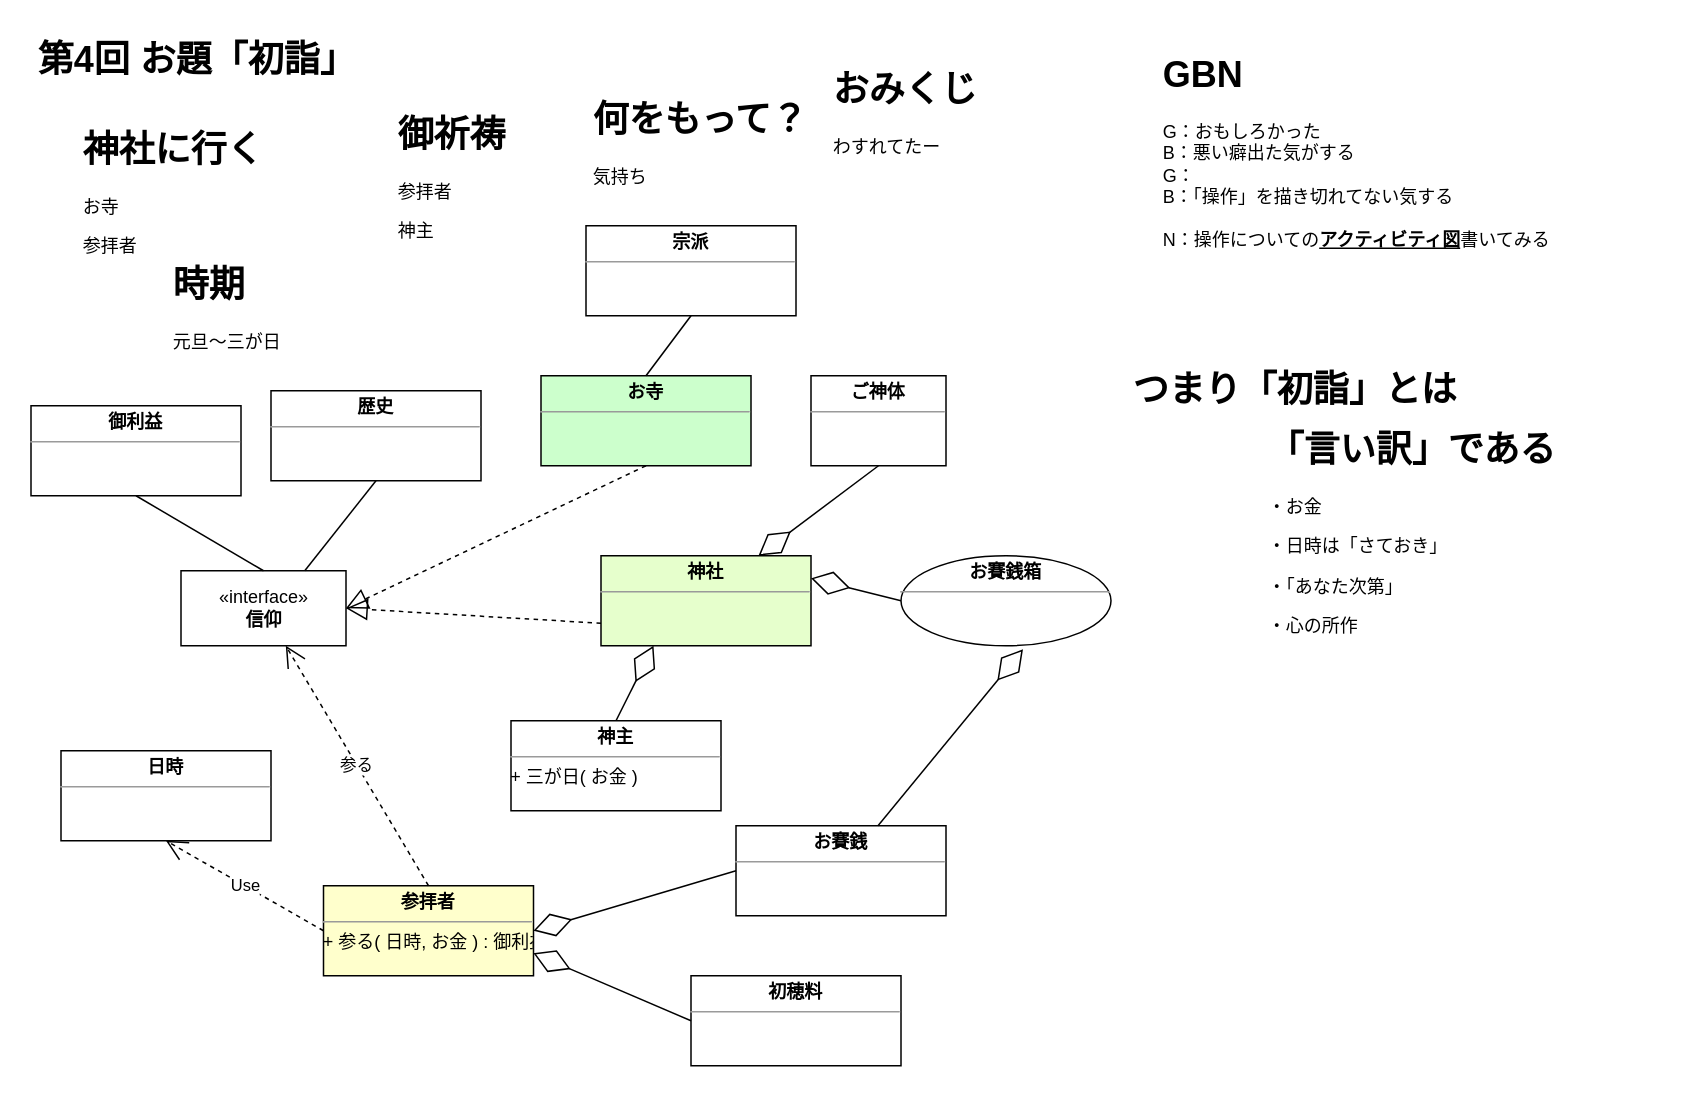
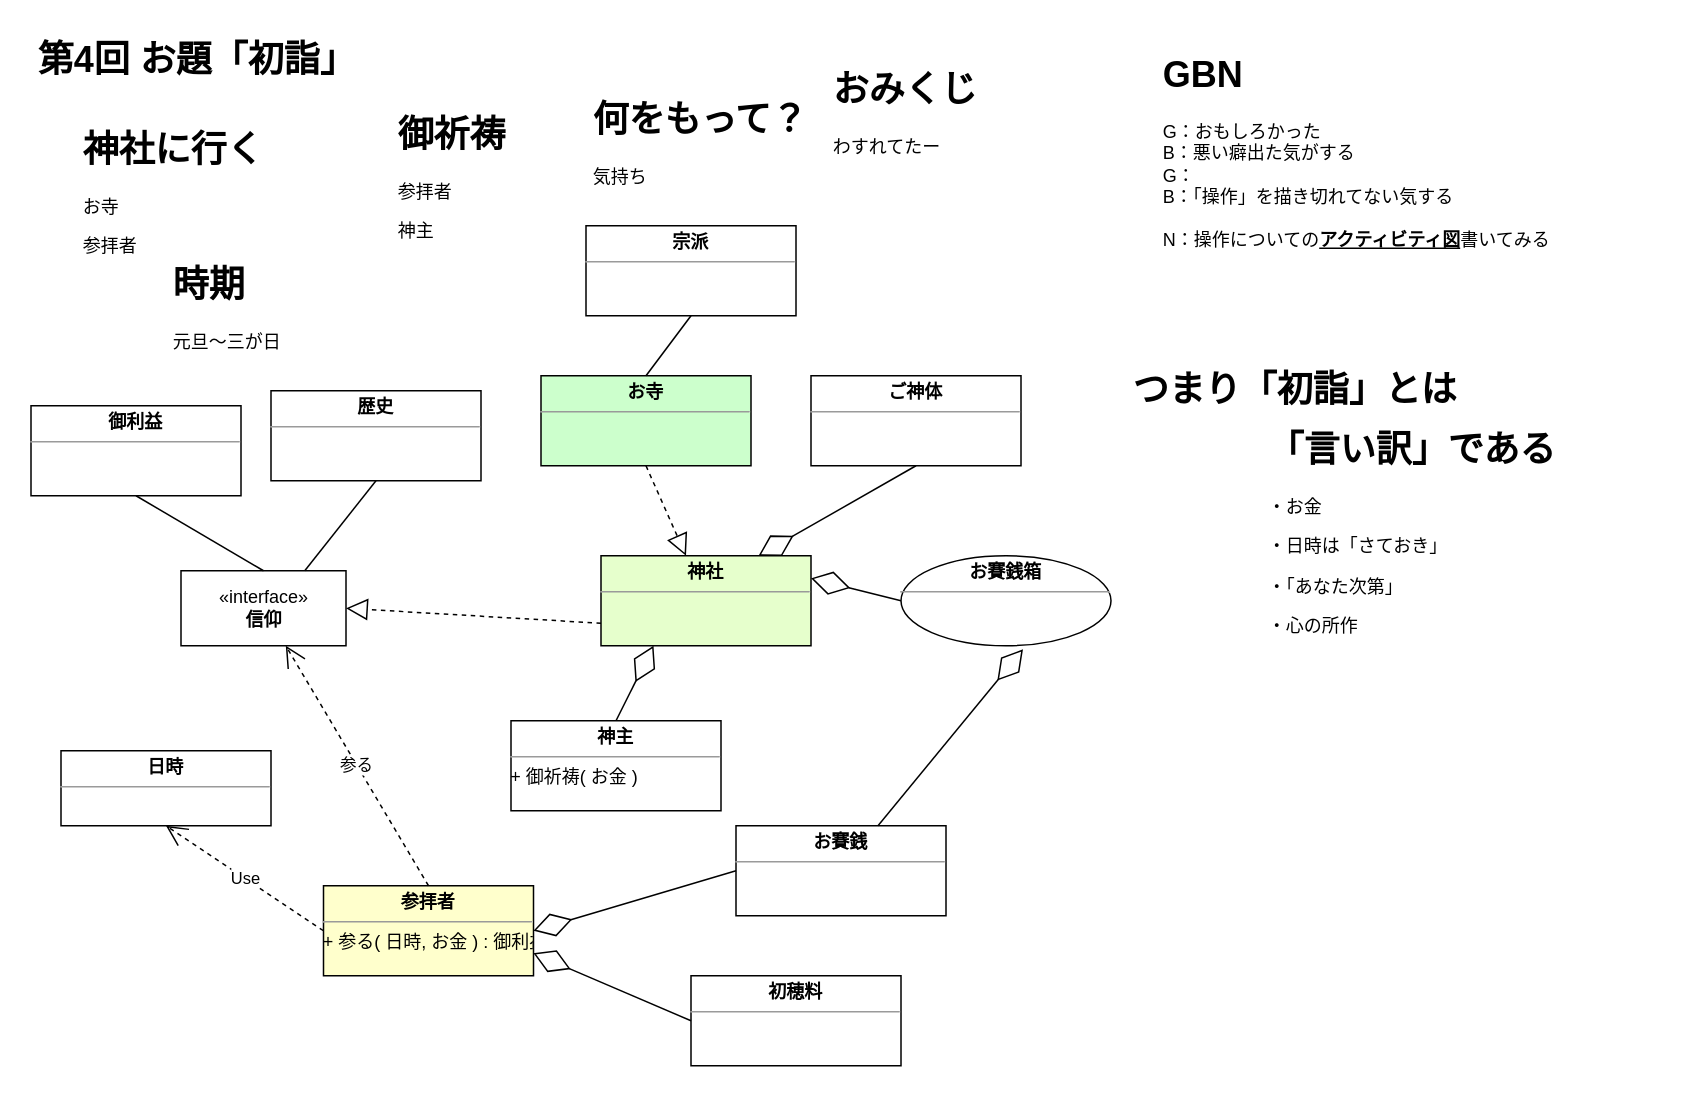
node "ご神体": size 135x90 -> 210x90
edge "お寺" -> "«interface» 信仰": now "お寺" -> "神社"
node "神主 + 三が日( お金 )": label "神主 + 三が日( お金 )" -> "神主 + 御祈祷( お金 )"
node "日時": size 210x90 -> 210x75
